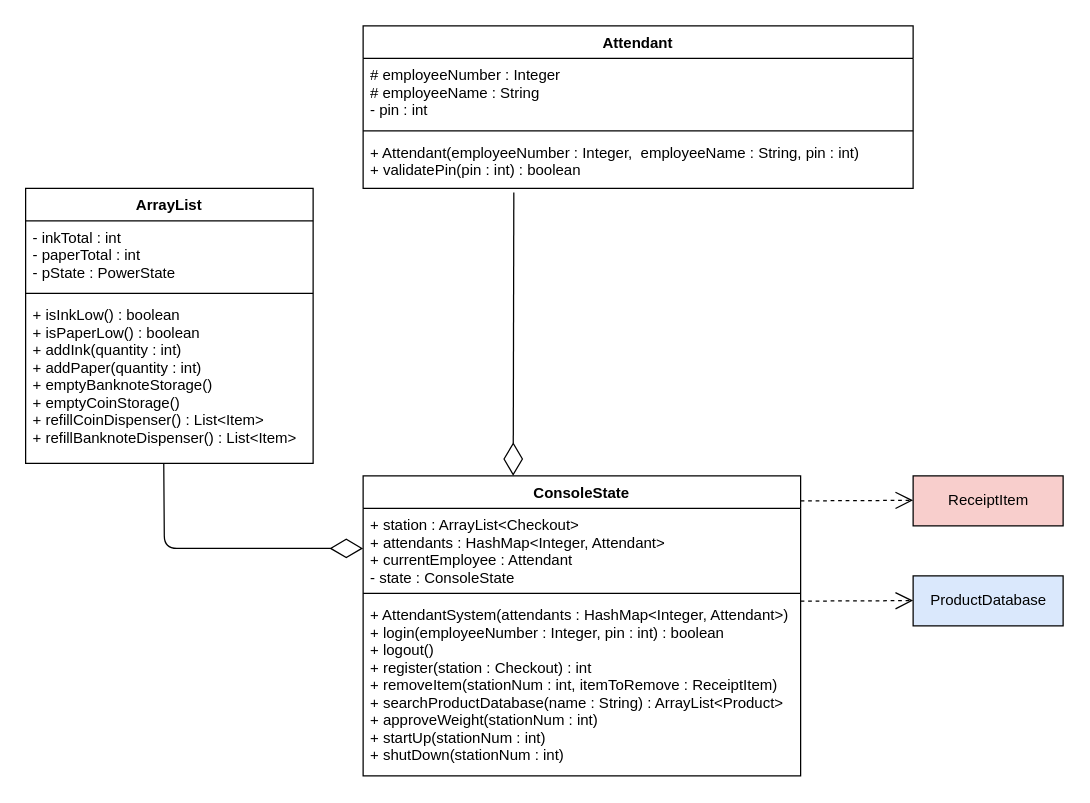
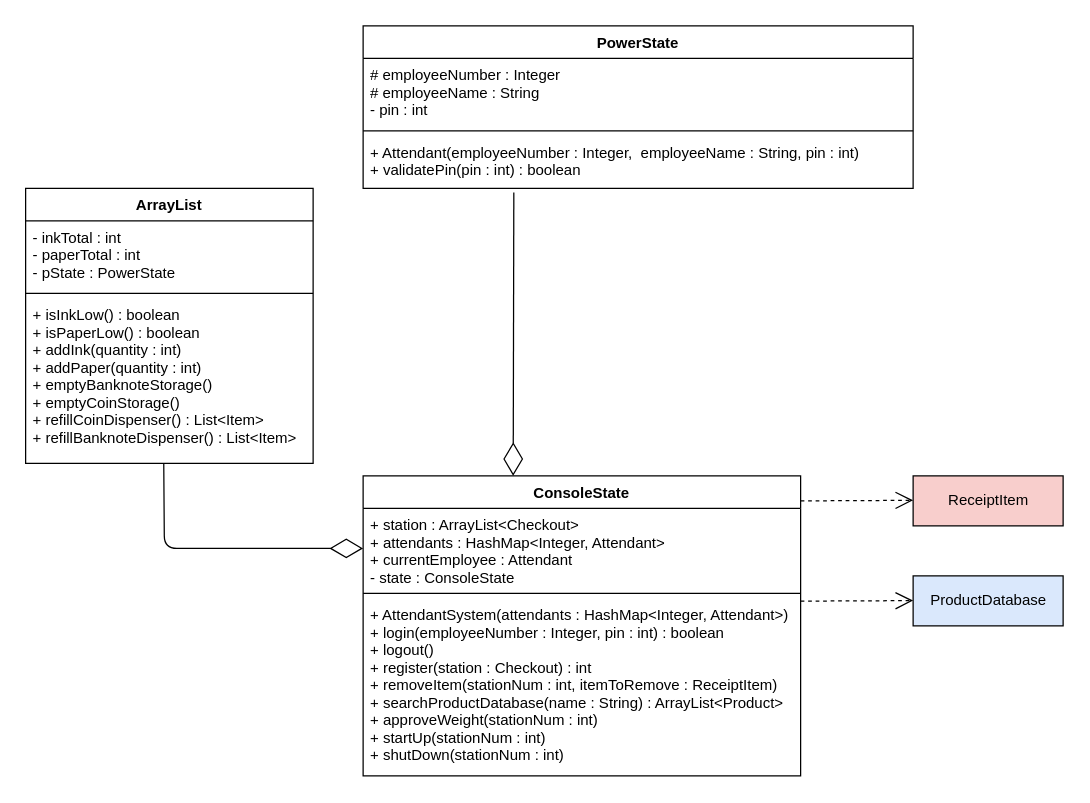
node "Attendant": label "Attendant" -> "PowerState"
